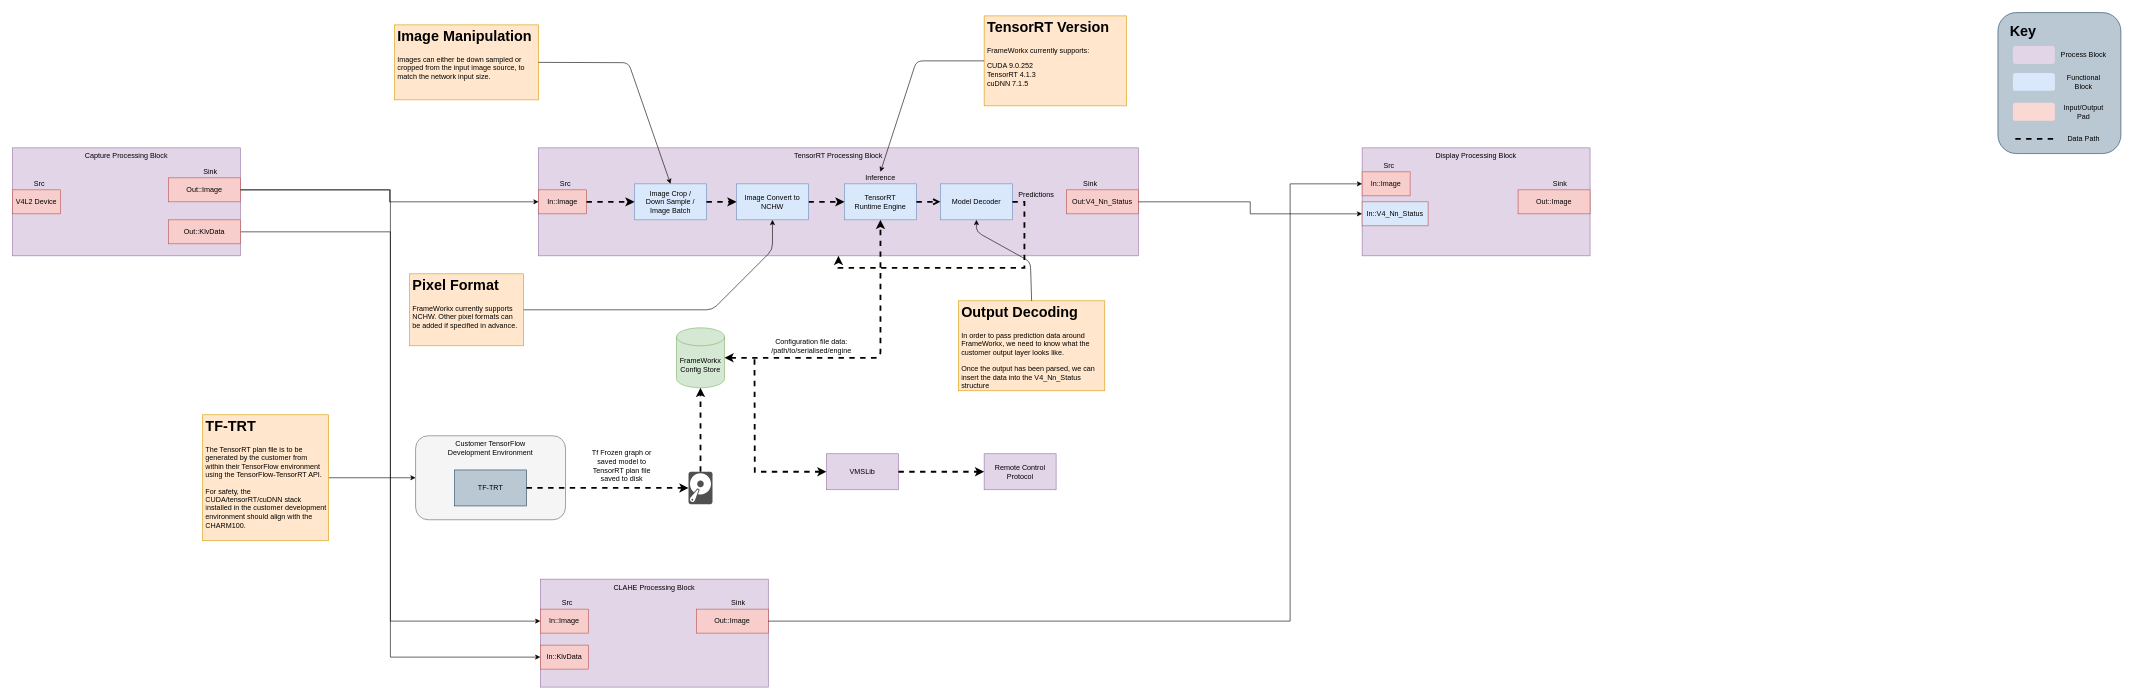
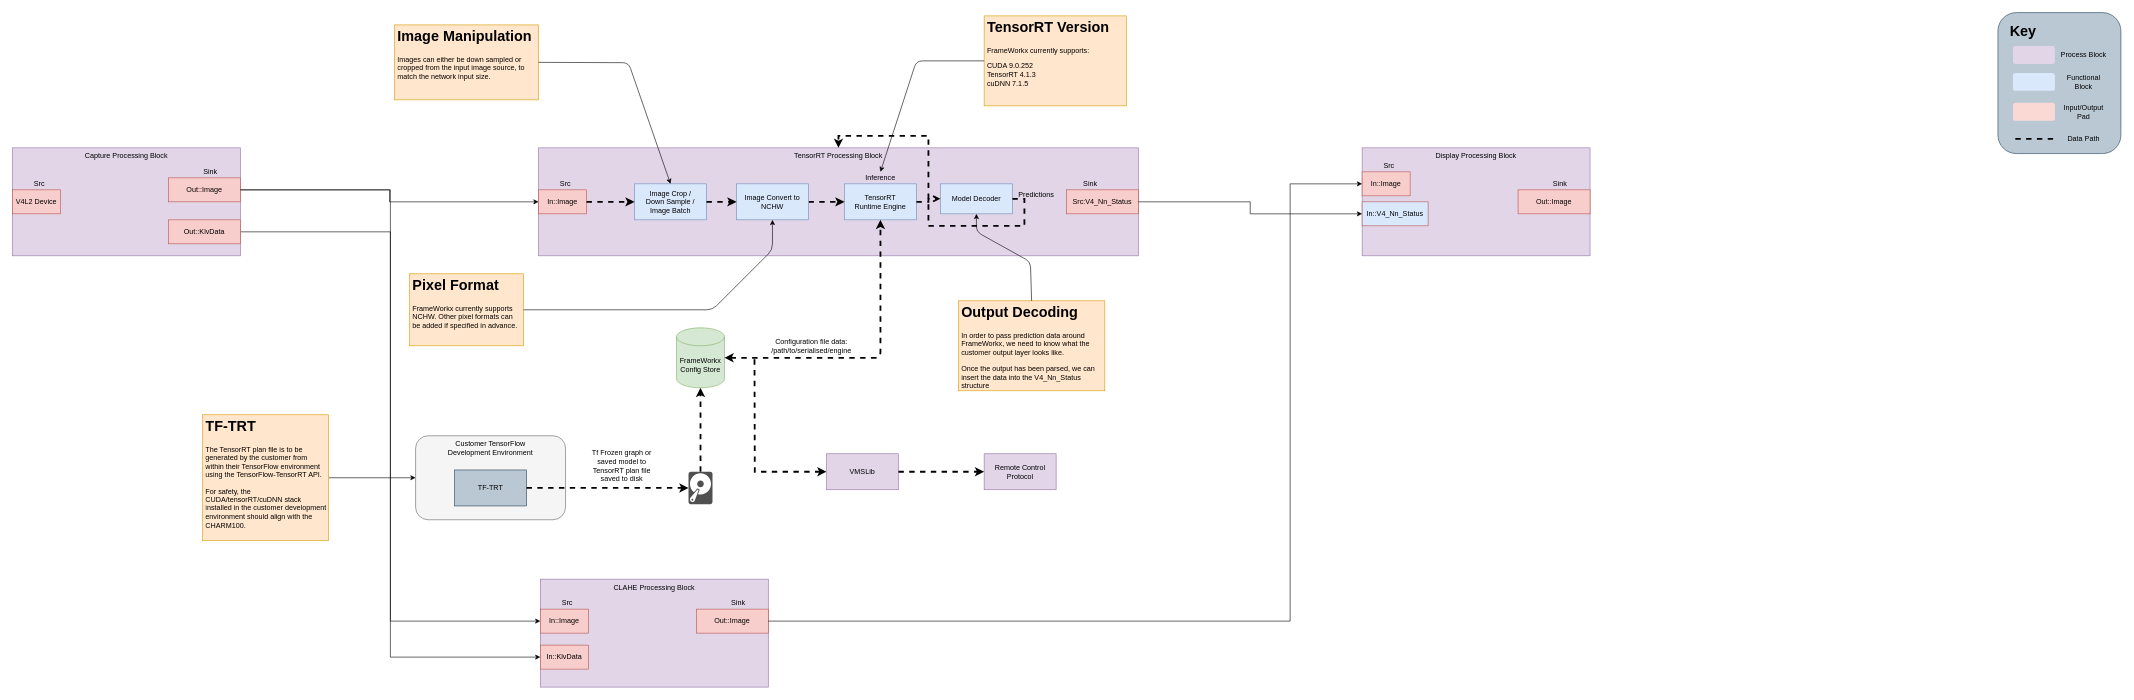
node "Model Decoder": size 72x36 -> 72x30
node "Out:V4_Nn_Status": label "Out:V4_Nn_Status" -> "Src:V4_Nn_Status"
